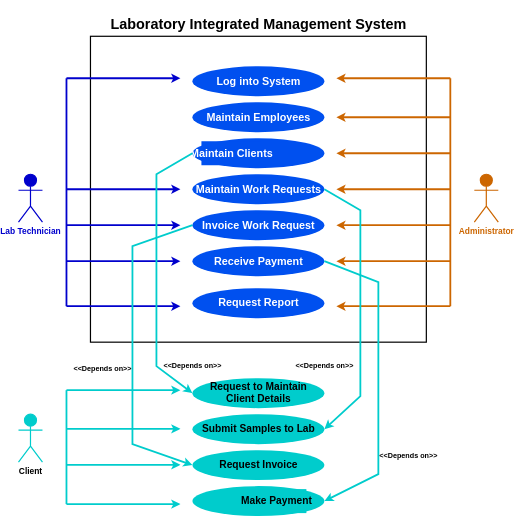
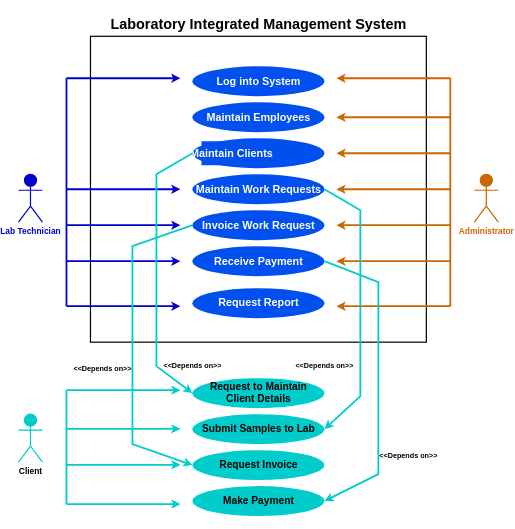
node "Make Payment": moved (276, 501) -> (258, 501)
